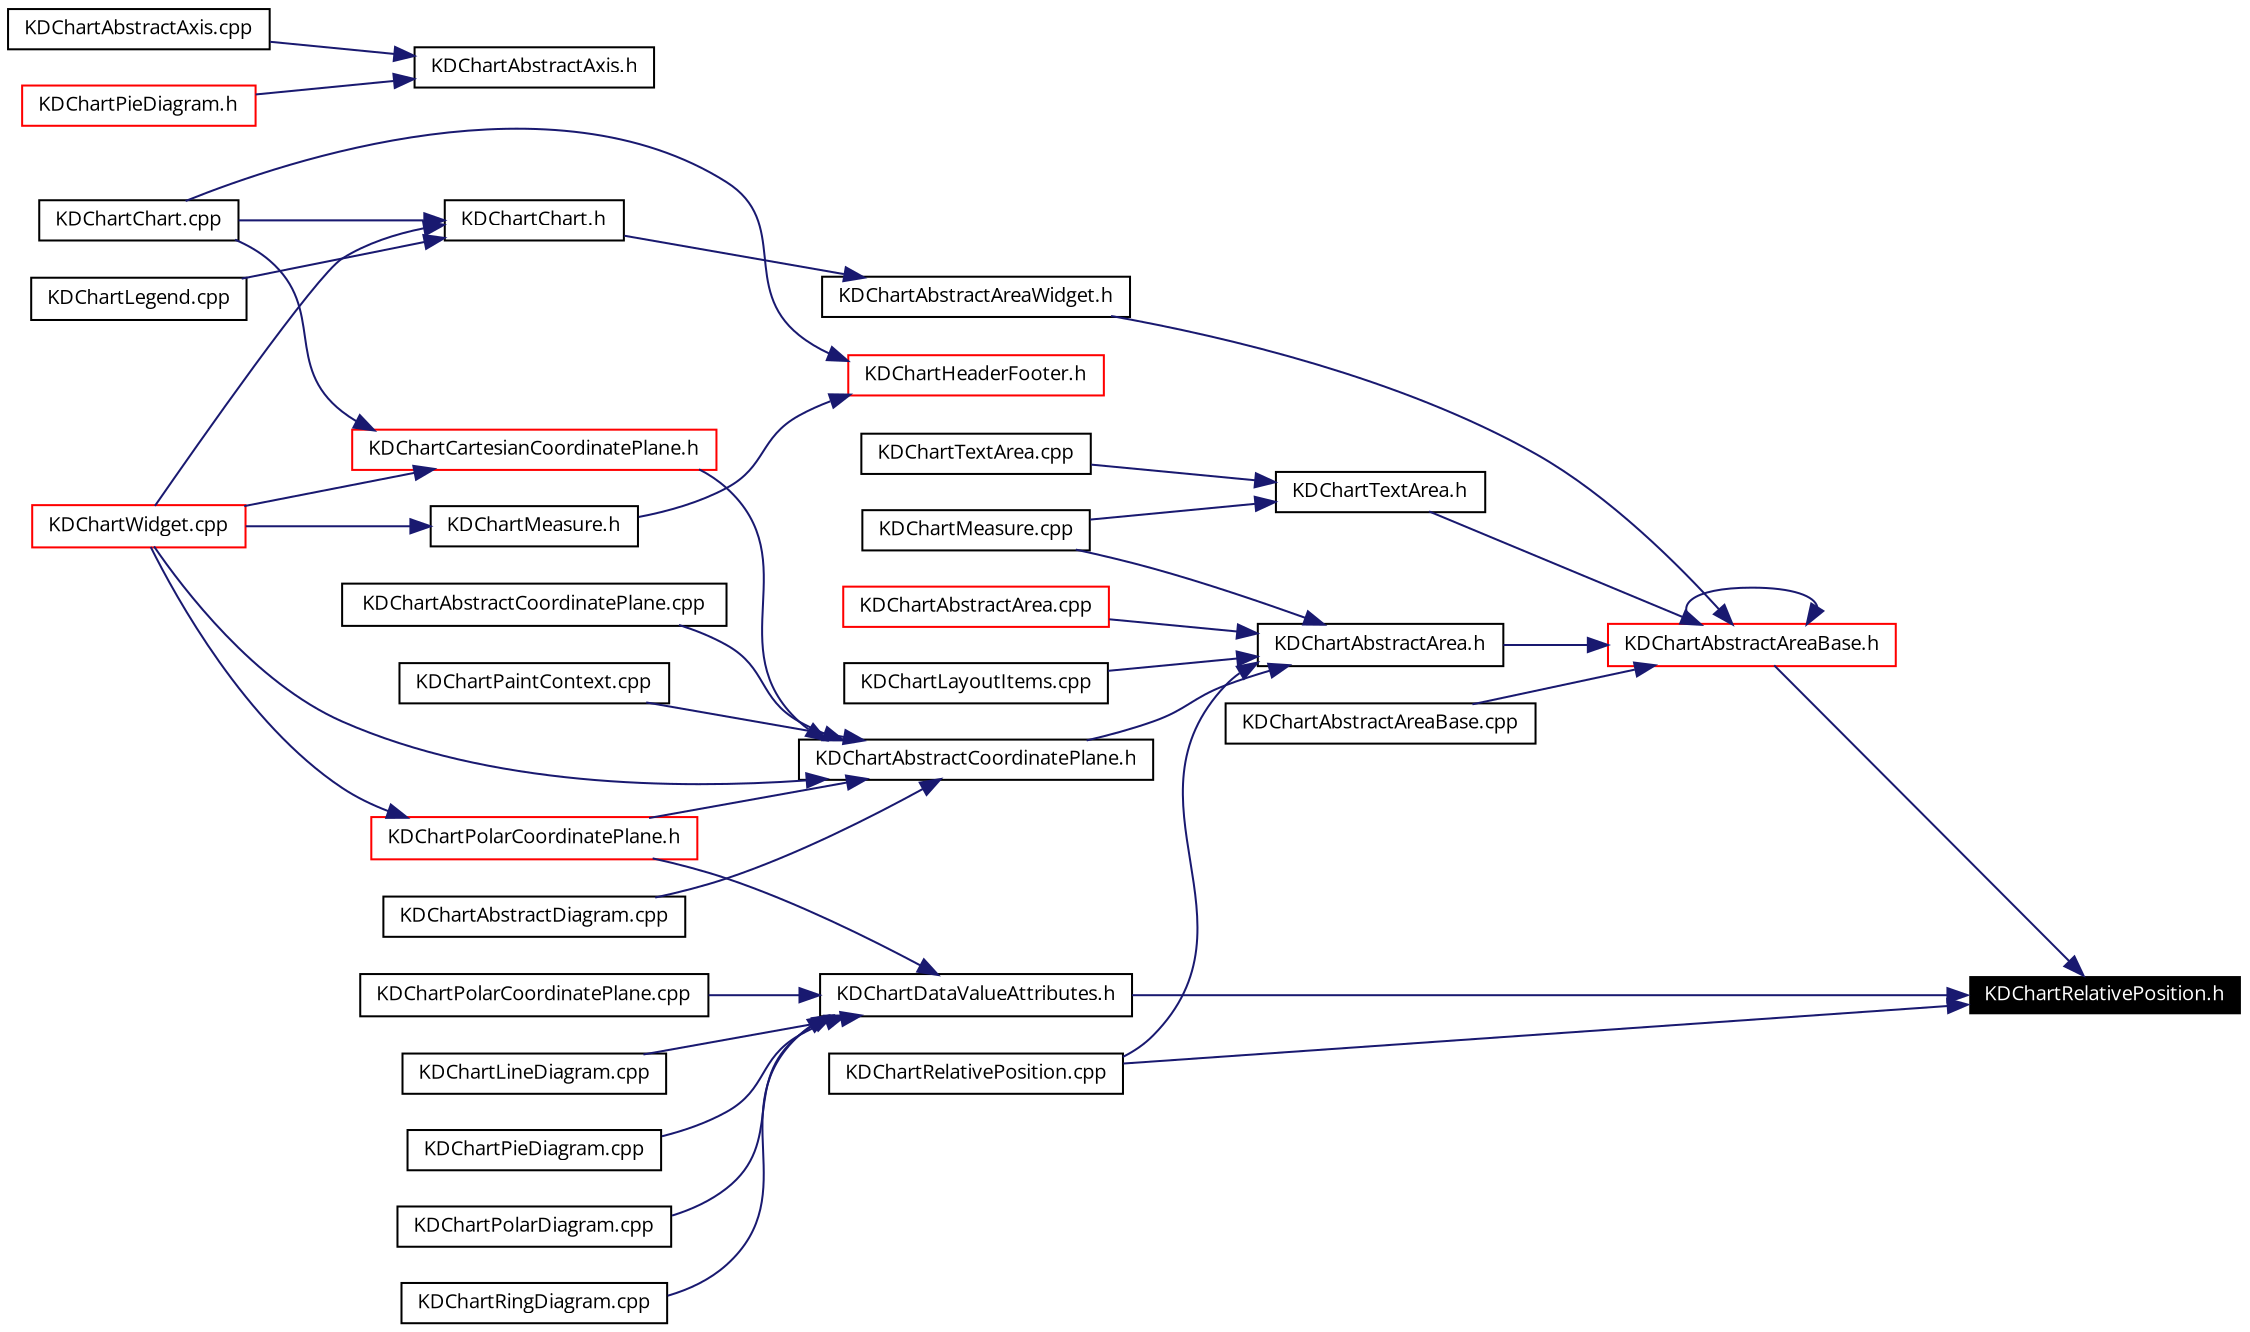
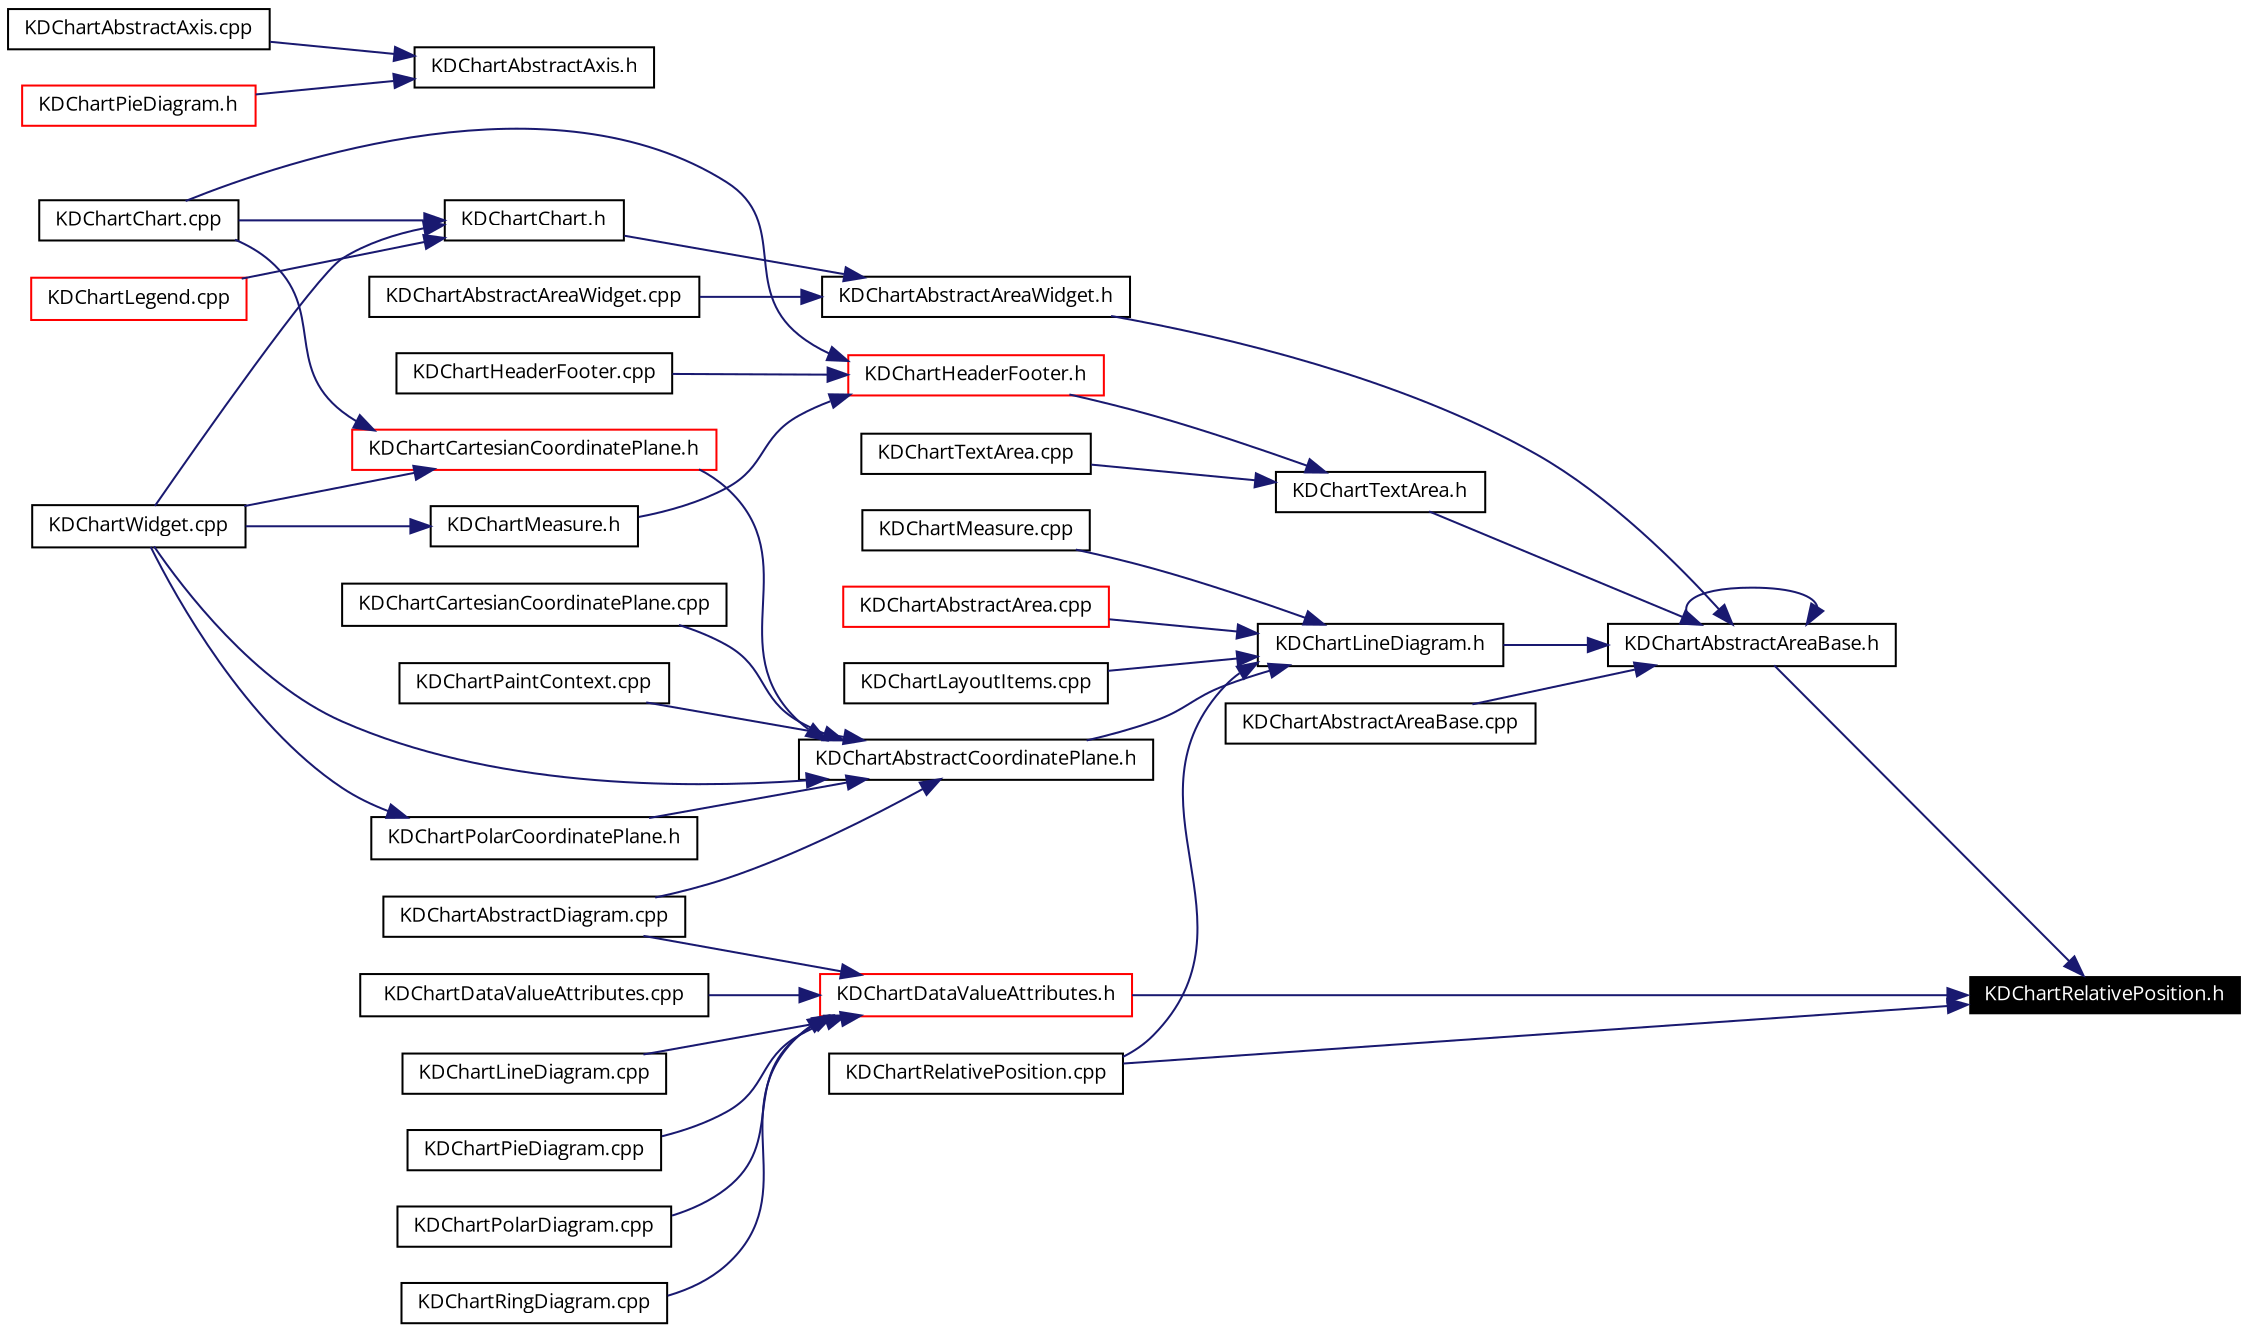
node "KDChartAbstractAreaWidget.cpp": added
node "KDChartLegend.cpp": color black -> red
node "KDChartHeaderFooter.cpp": added
edge "KDChartMeasure.cpp" -> "KDChartTextArea.h": now "KDChartHeaderFooter.h" -> "KDChartTextArea.h"
node "KDChartWidget.cpp": color red -> black
node "KDChartAbstractCoordinatePlane.cpp": label "KDChartAbstractCoordinatePlane.cpp" -> "KDChartCartesianCoordinatePlane.cpp"
node "KDChartAbstractArea.h": label "KDChartAbstractArea.h" -> "KDChartLineDiagram.h"
node "KDChartAbstractAreaBase.h": color red -> black
node "KDChartPolarCoordinatePlane.h": color red -> black
edge "KDChartPolarCoordinatePlane.h" -> "KDChartDataValueAttributes.h": now "KDChartAbstractDiagram.cpp" -> "KDChartDataValueAttributes.h"
node "KDChartPolarCoordinatePlane.cpp": label "KDChartPolarCoordinatePlane.cpp" -> "KDChartDataValueAttributes.cpp"
node "KDChartDataValueAttributes.h": color black -> red
